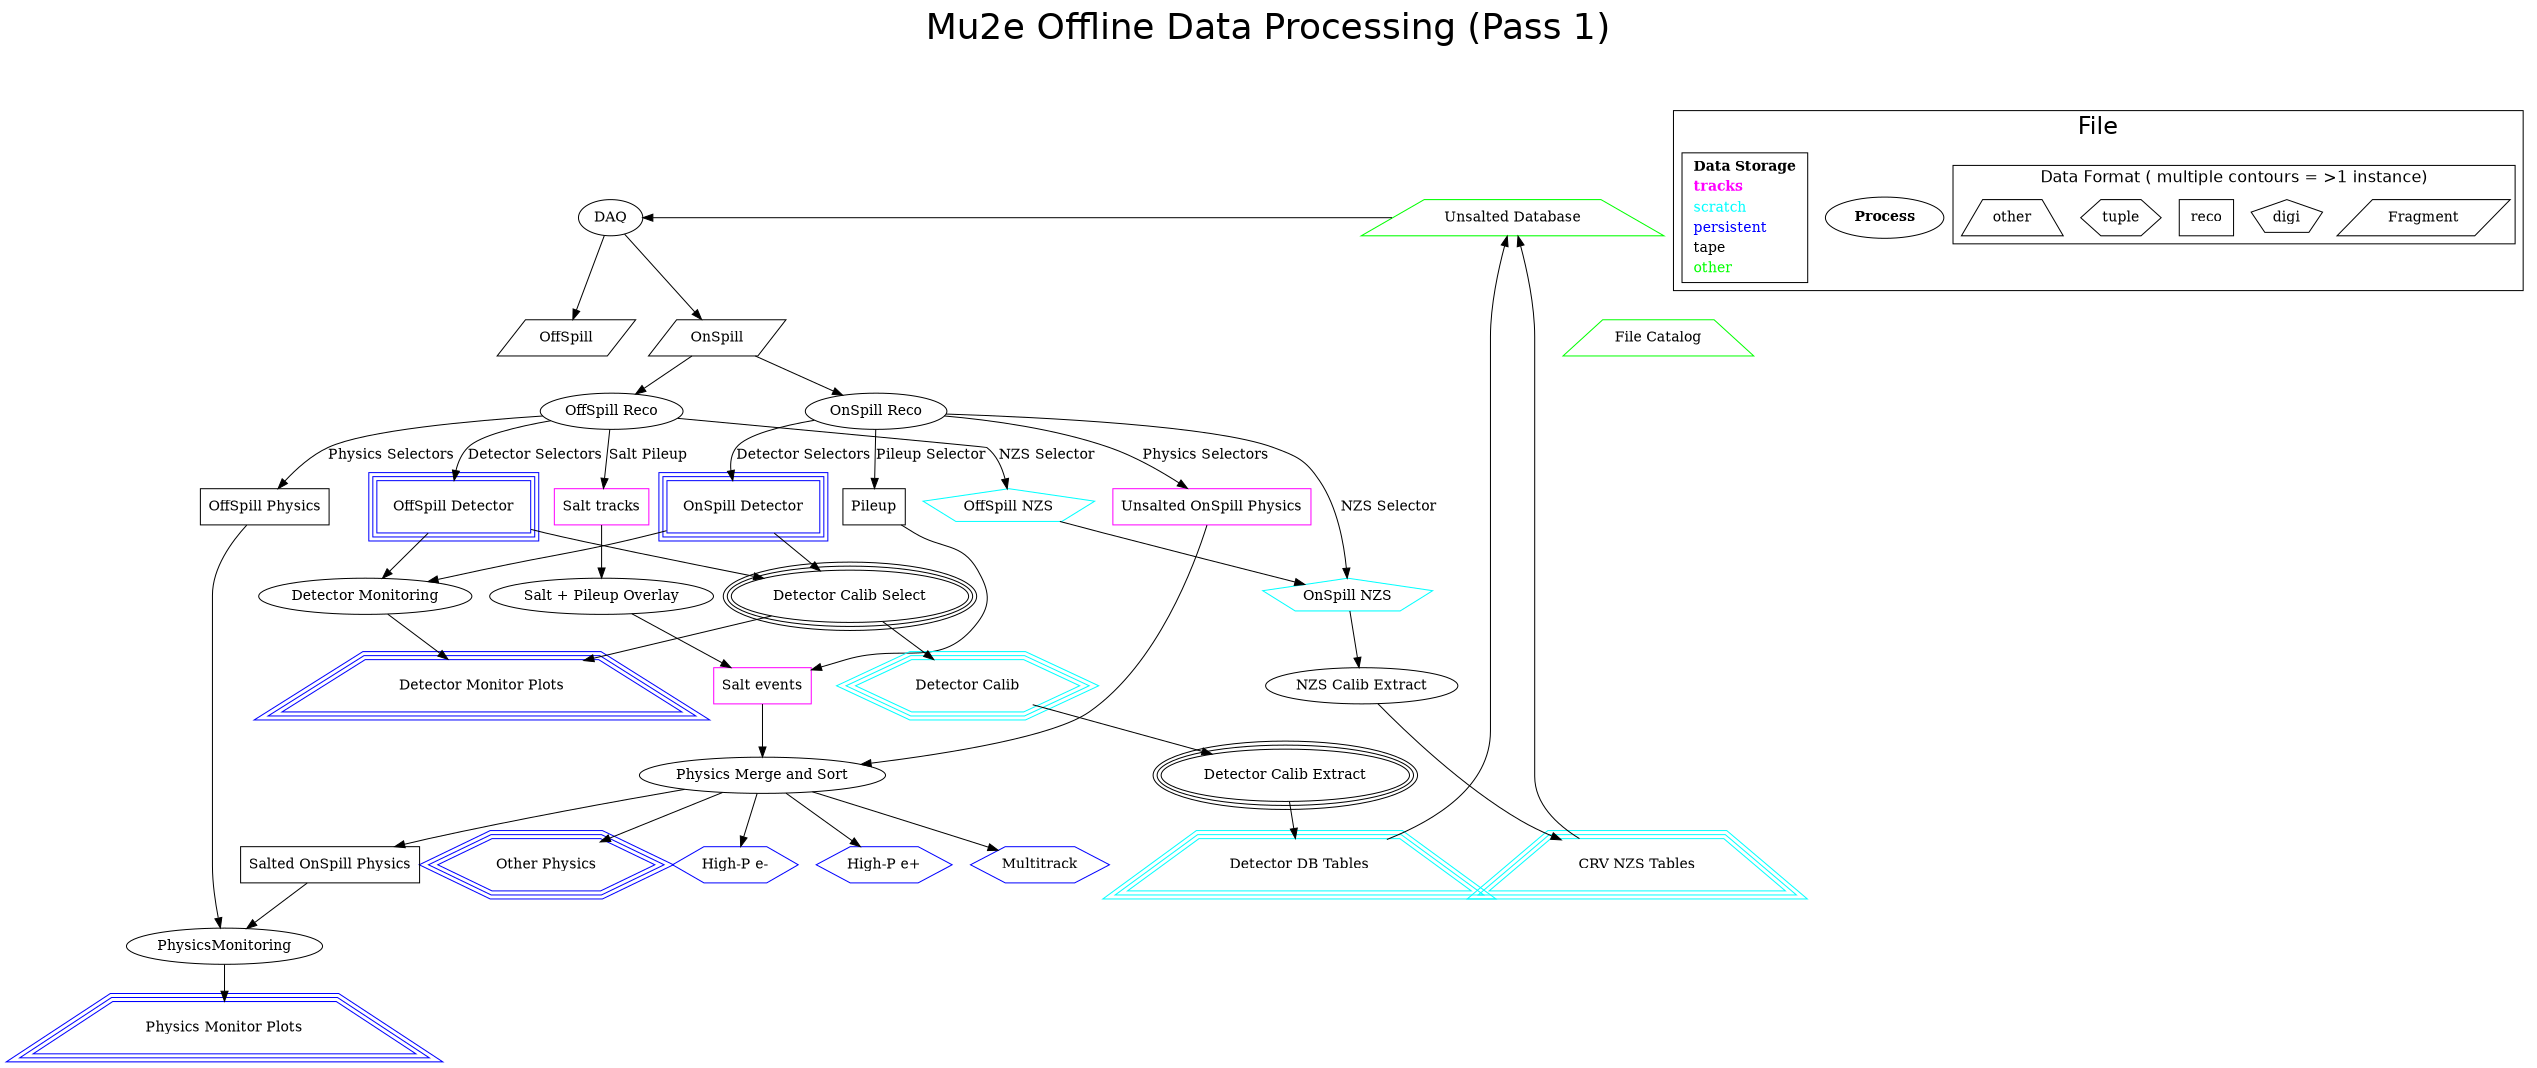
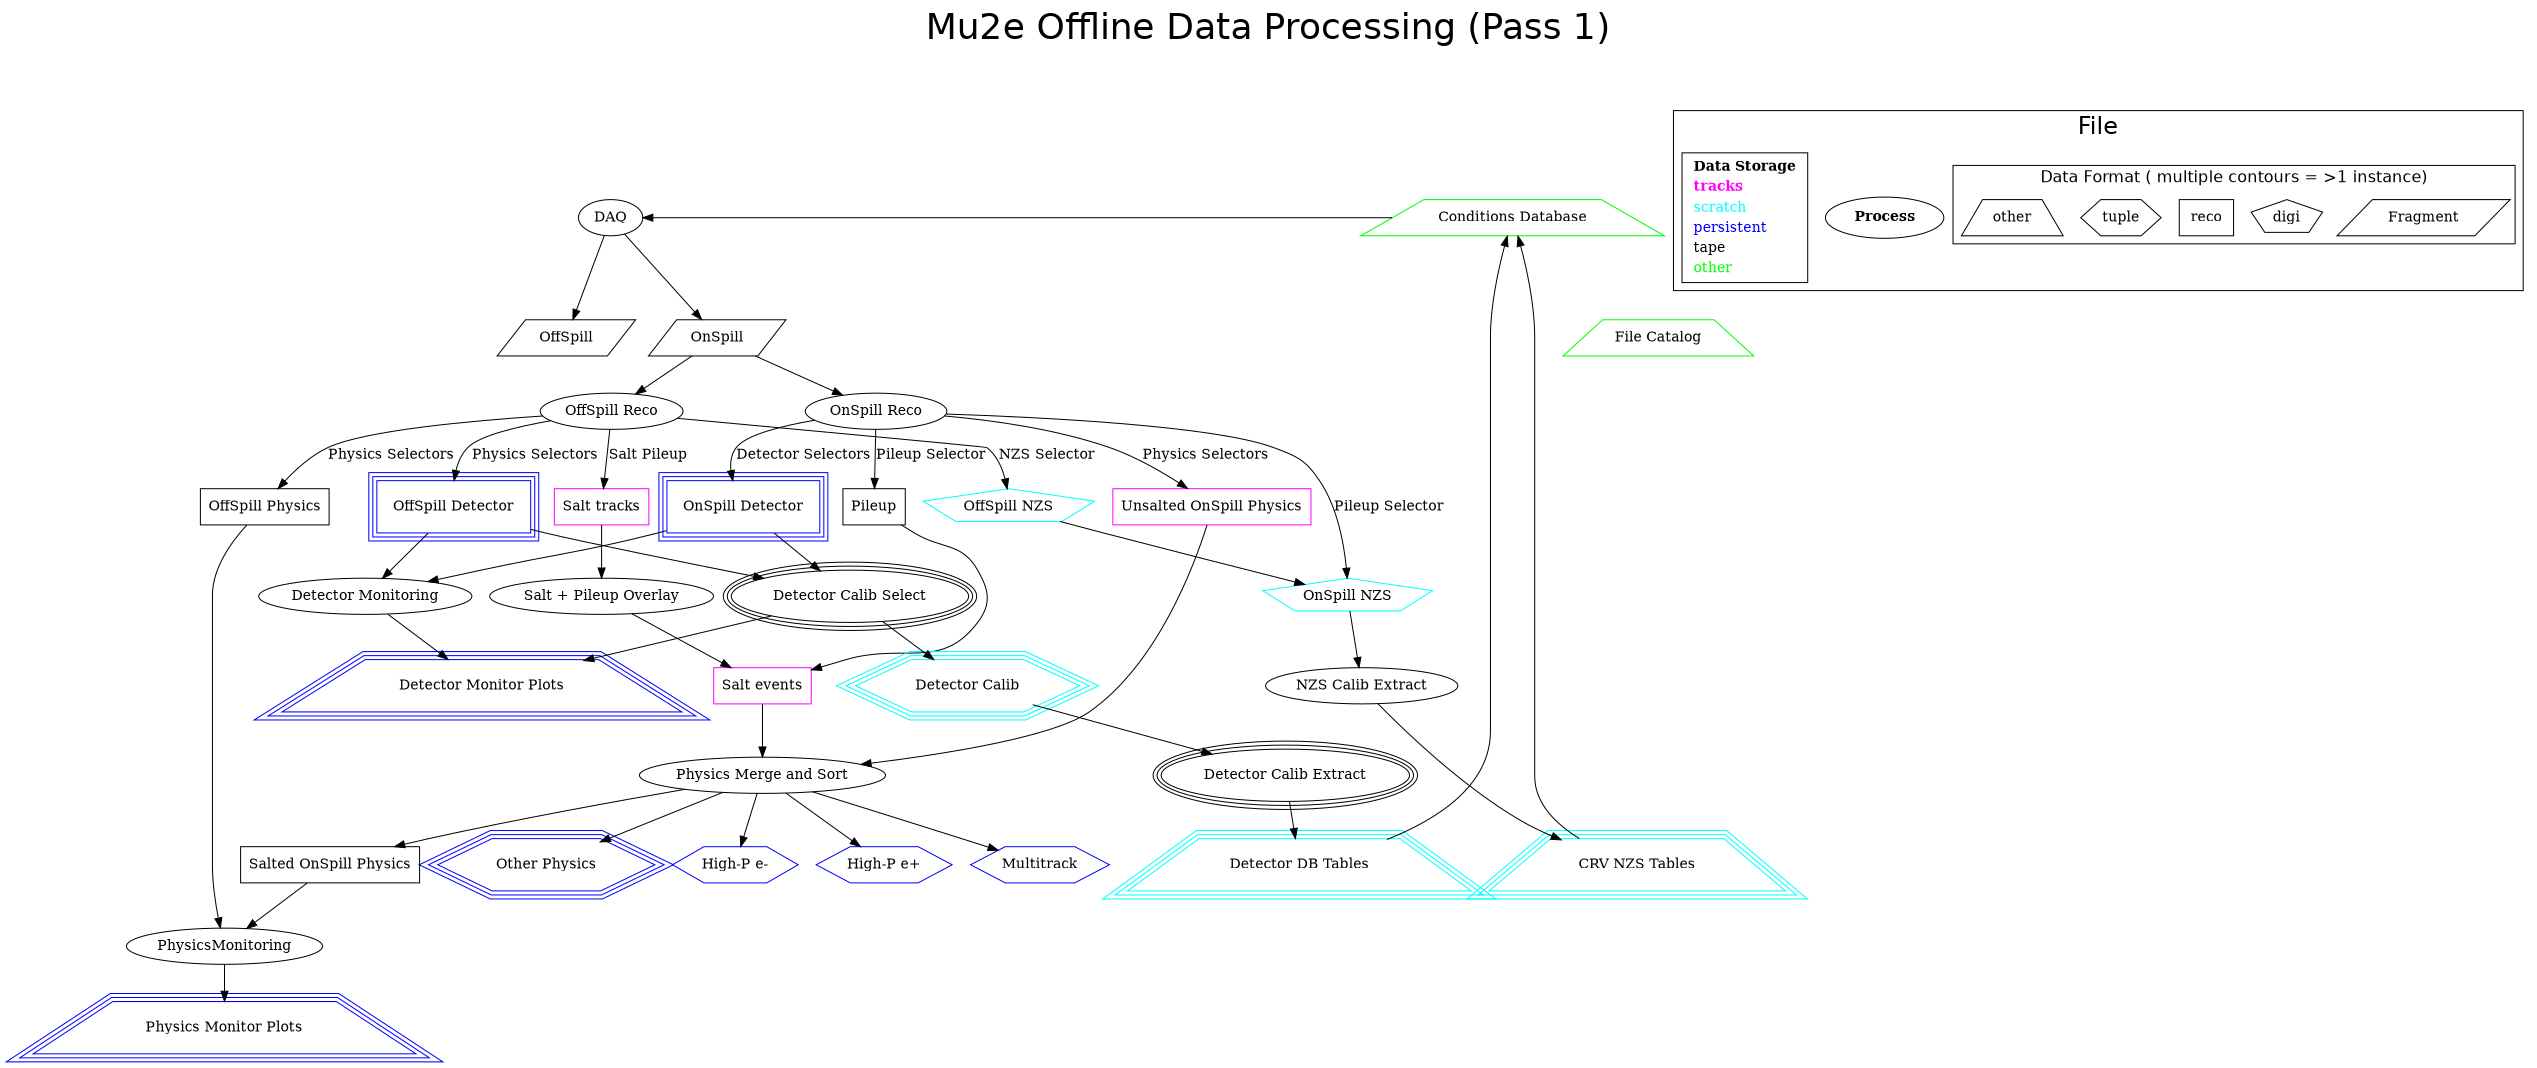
node "Unsalted Database": label "Unsalted Database" -> "Conditions Database"
edge "OffSpill Reco" -> "OffSpill Detector": label "Detector Selectors" -> "Physics Selectors"
edge "OnSpill Reco" -> "OnSpill NZS": label "NZS Selector" -> "Pileup Selector"
